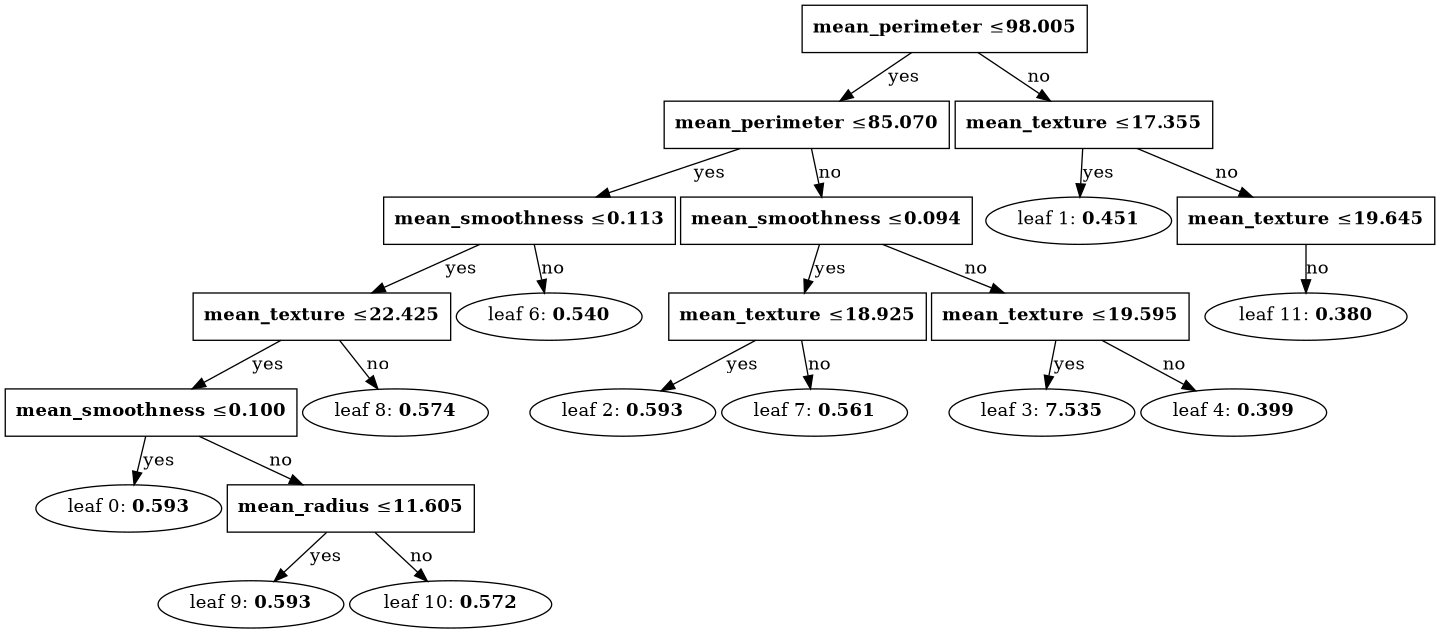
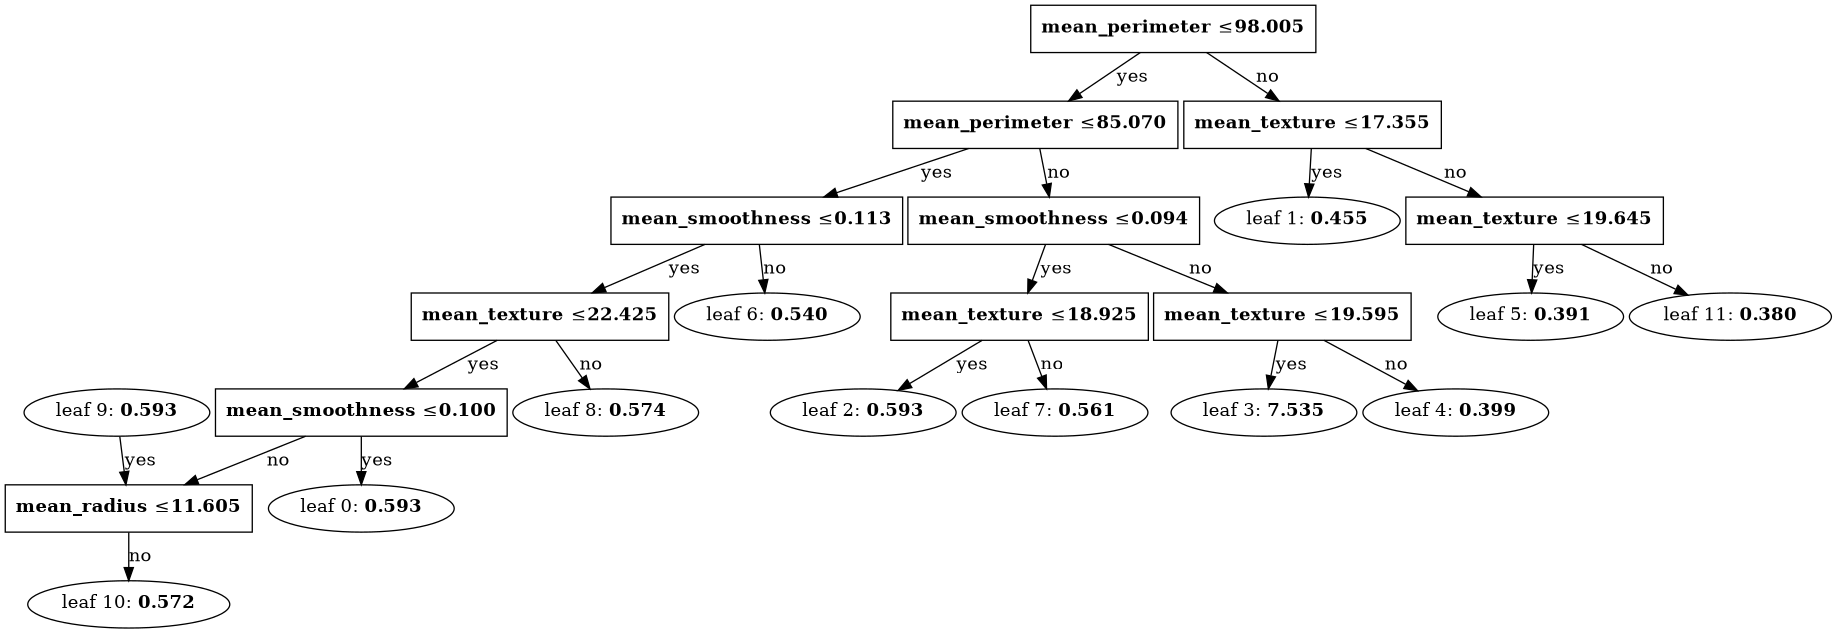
node "leaf 1:": text "0.451" -> "0.455"
node "leaf 5:": added
edge "mean_radius" -> "leaf 9:": reversed
